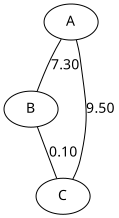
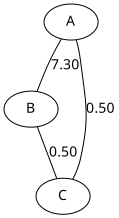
edge "A" -- "C": label "9.50" -> "0.50"
edge "B" -- "C": label "0.10" -> "0.50"
